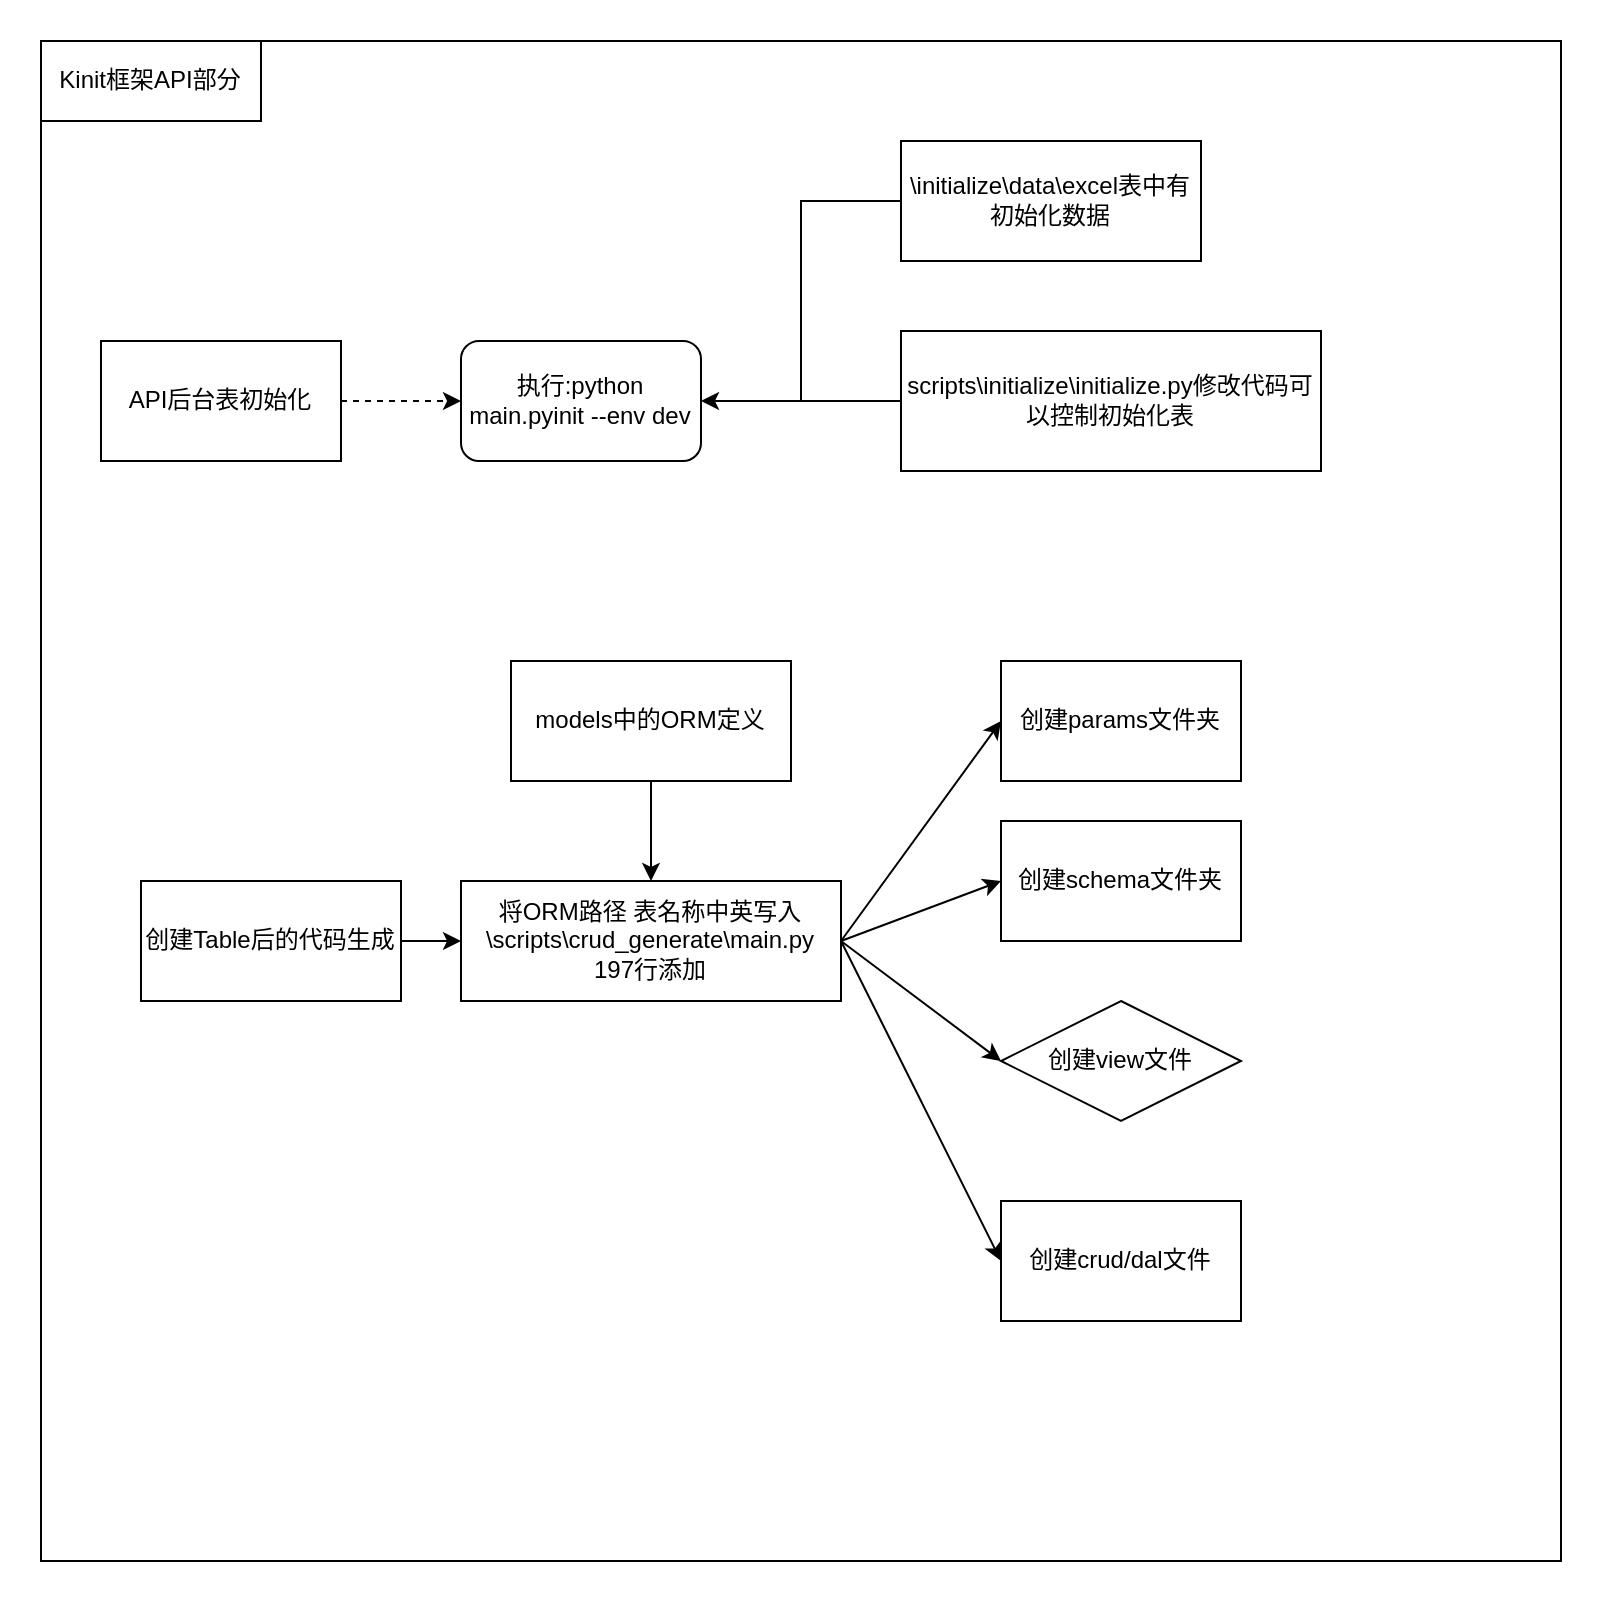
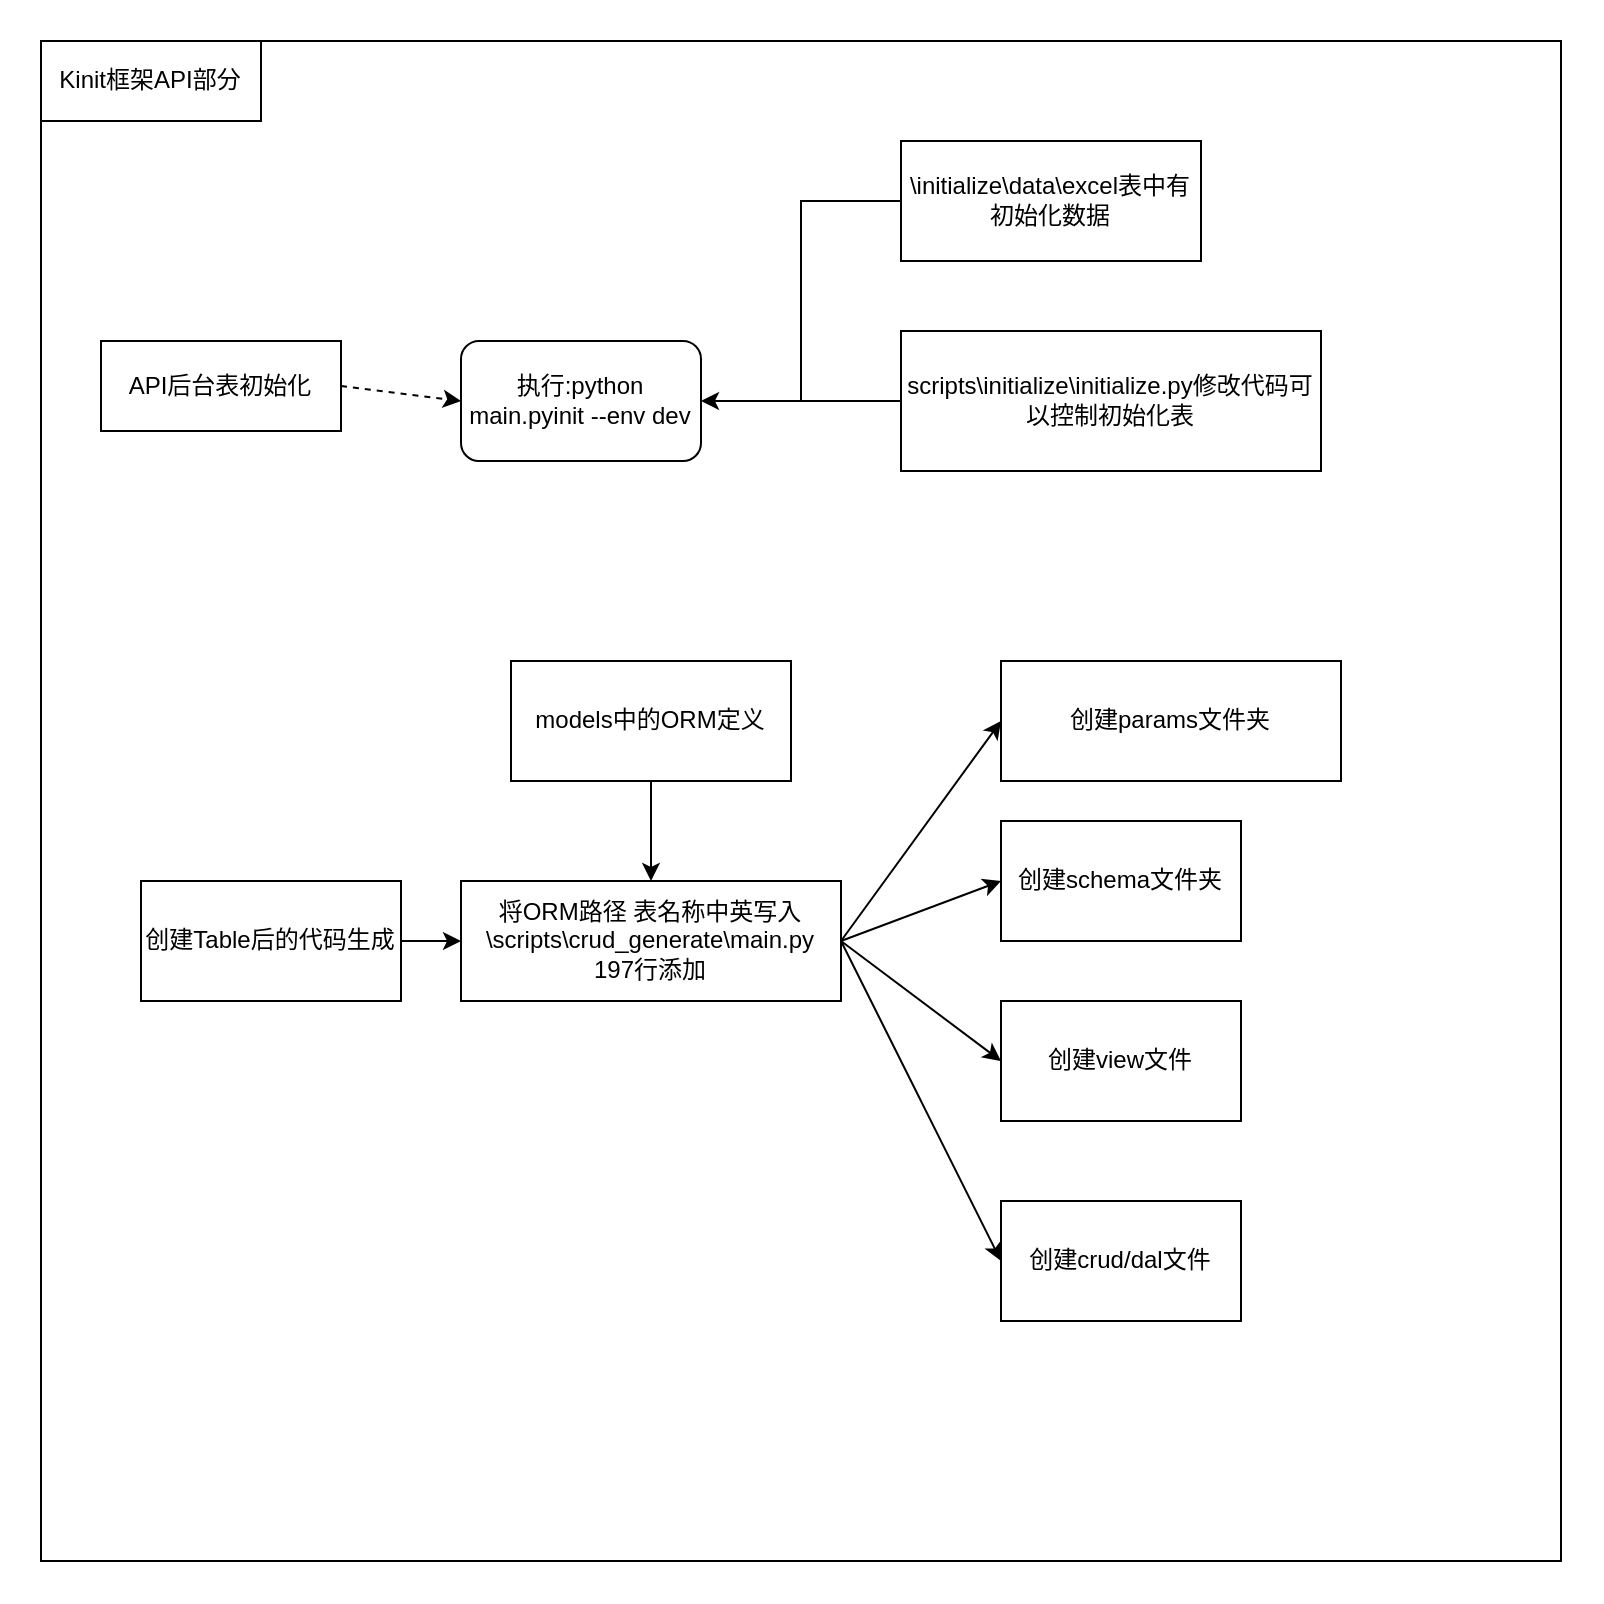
node "API后台表初始化": size 240x120 -> 240x90
node "创建params文件夹": size 240x120 -> 340x120
node "创建view文件": shape diamond -> rectangle
